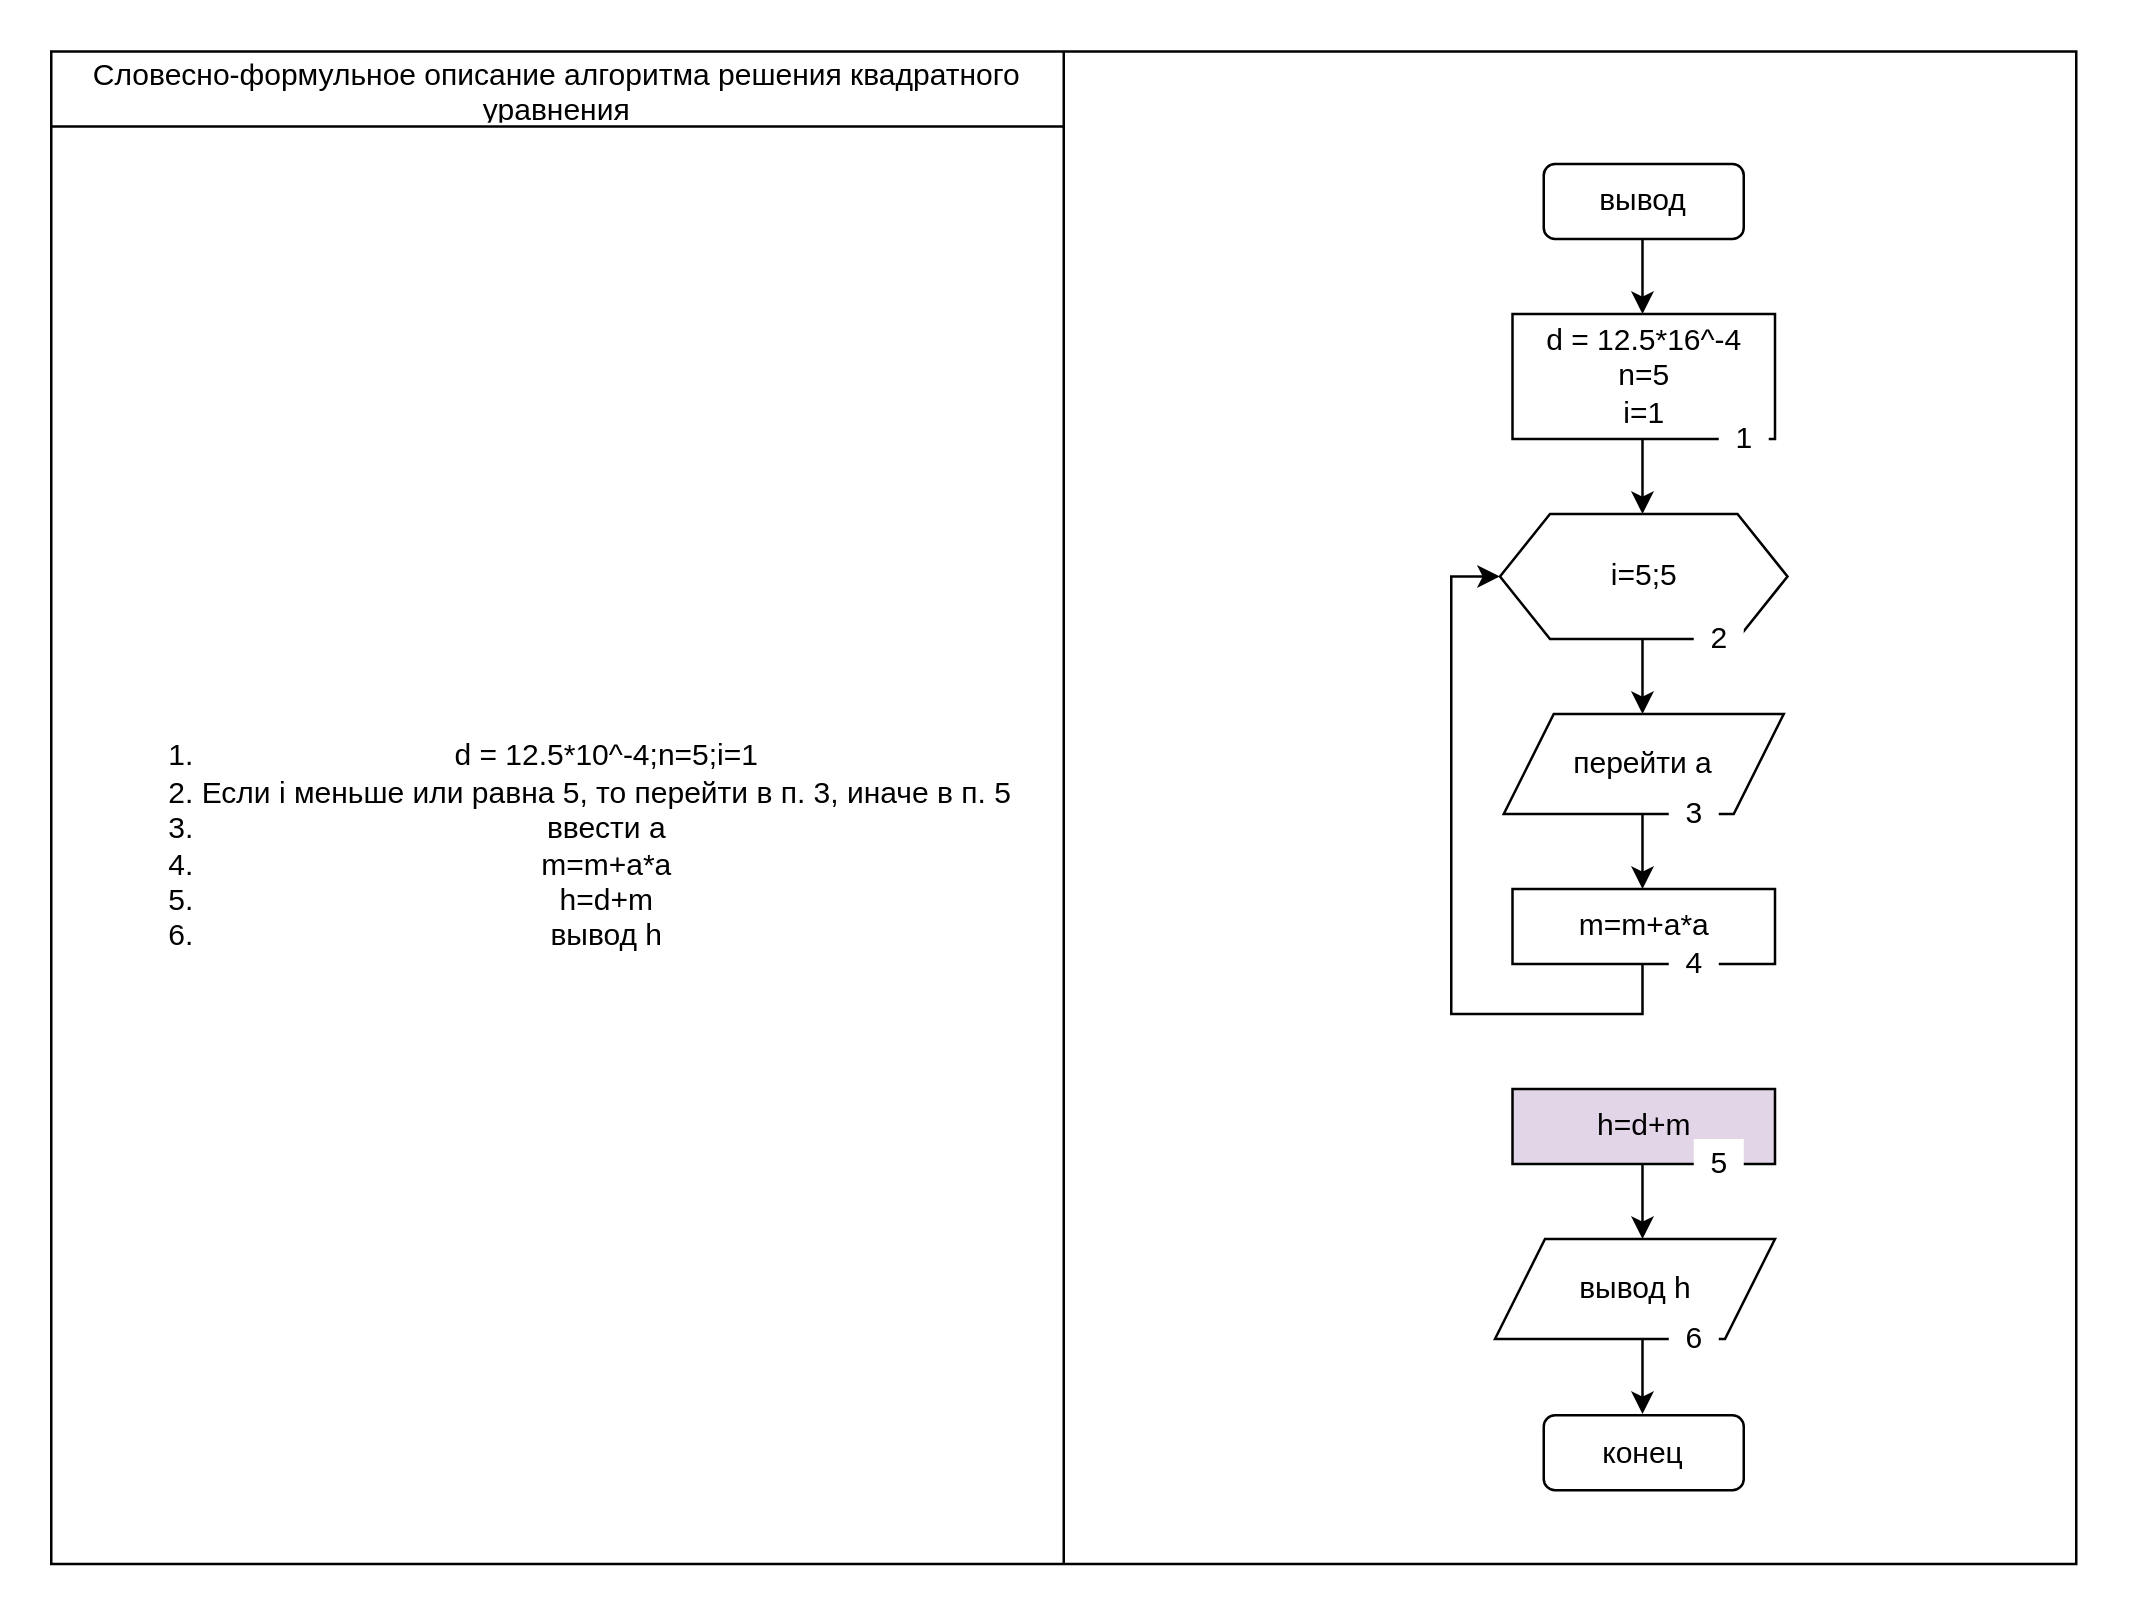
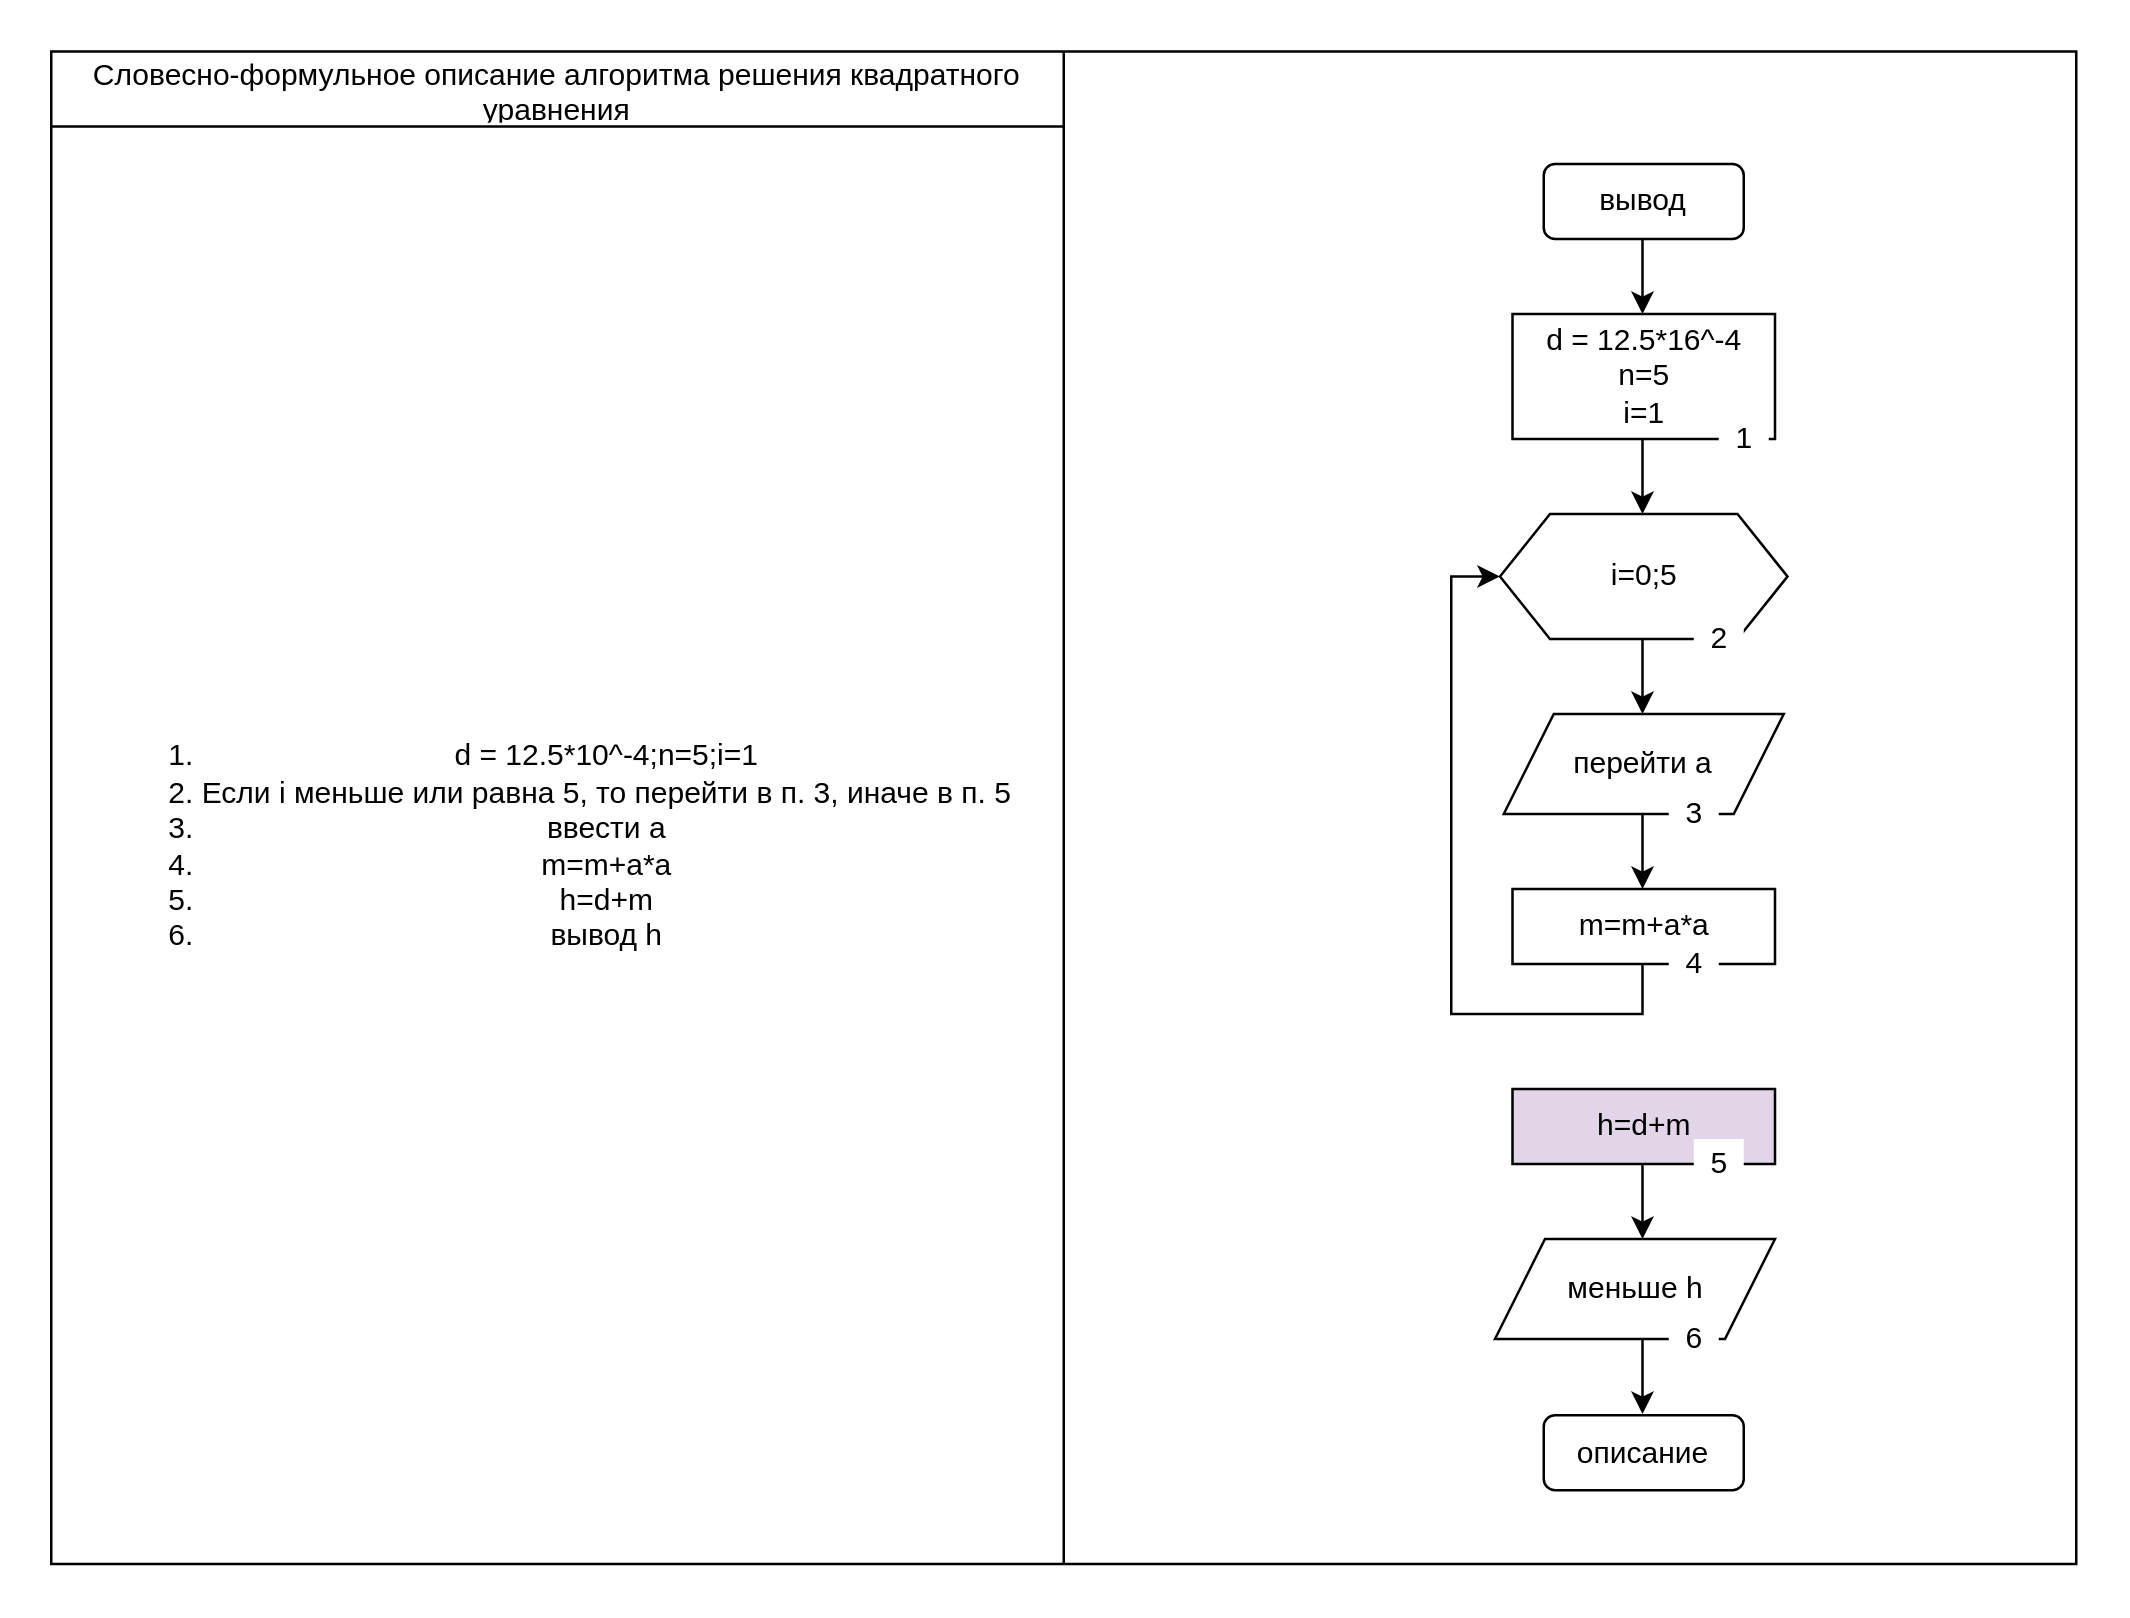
node "i=5;5": label "i=5;5" -> "i=0;5"
node "вывод h": label "вывод h" -> "меньше h"
node "конец": label "конец" -> "описание"
